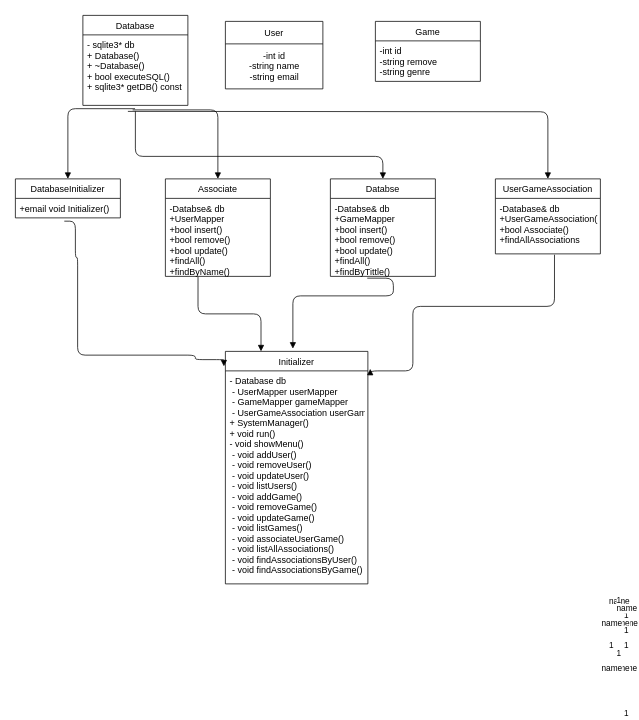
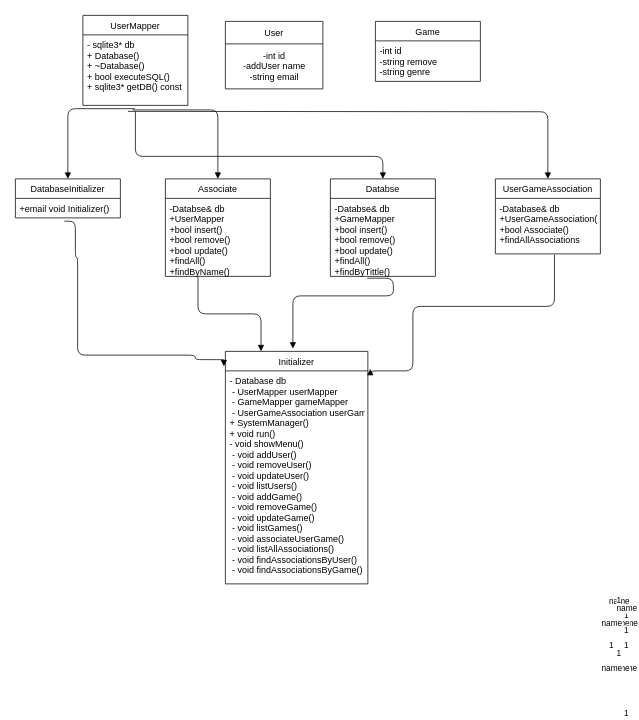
node "Database": label "Database" -> "UserMapper"
node "-int id -string name -string email": label "-int id -string name -string email" -> "-int id -addUser name -string email"
